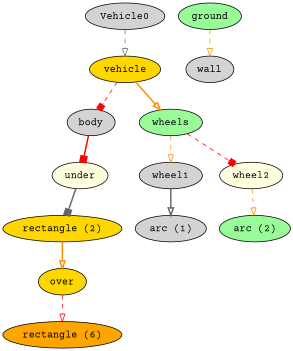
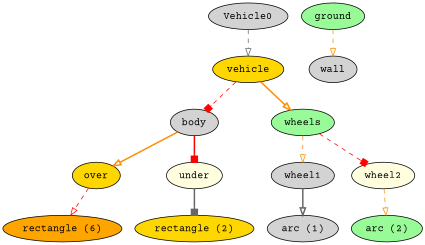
edge "rectangle (2)" -> "over": now "body" -> "over"
